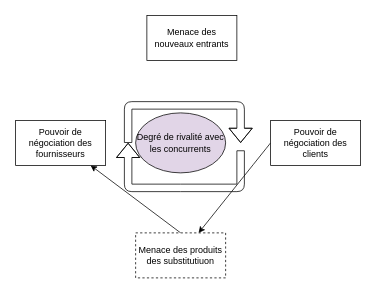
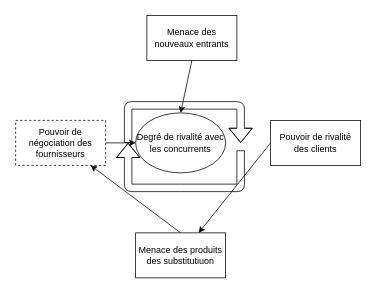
edge "Menace des nouveaux entrants" -> "Degré de rivalité avec les concurrents": added
node "Pouvoir de négociation des fournisseurs": style solid -> dashed
edge "Pouvoir de négociation des fournisseurs" -> "Degré de rivalité avec les concurrents": added
node "Degré de rivalité avec les concurrents": fillcolor #e1d5e7 -> #ffffff
node "Pouvoir de négociation des clients": label "Pouvoir de négociation des clients" -> "Pouvoir de rivalité des clients"
node "Menace des produits des substitutiuon": style dashed -> solid
